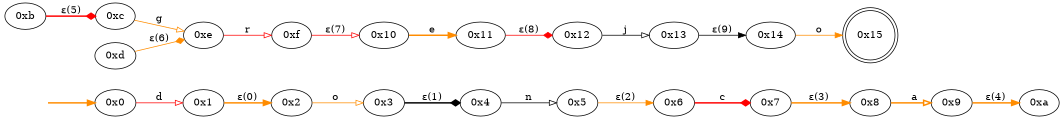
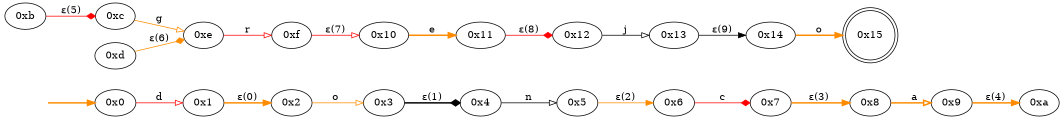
edge "0xb" -> "0xc": style bold -> solid
edge "0x14" -> "0x15": style solid -> bold
edge "0x6" -> "0x7": style bold -> solid
